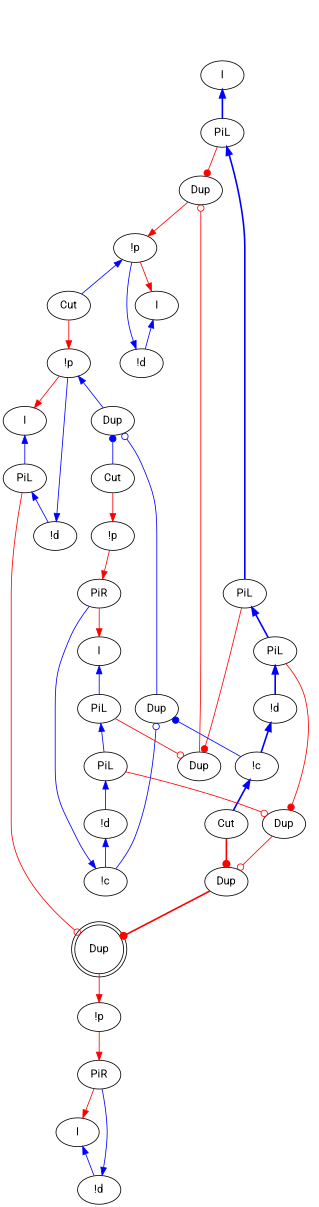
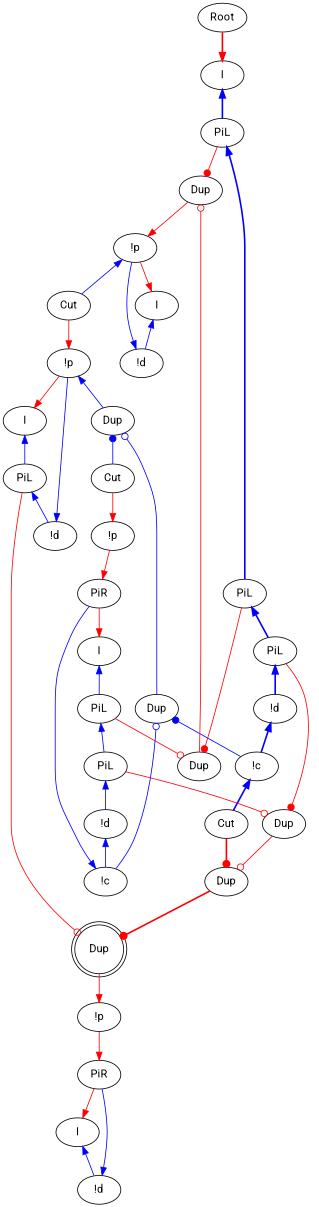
node "Root": added
